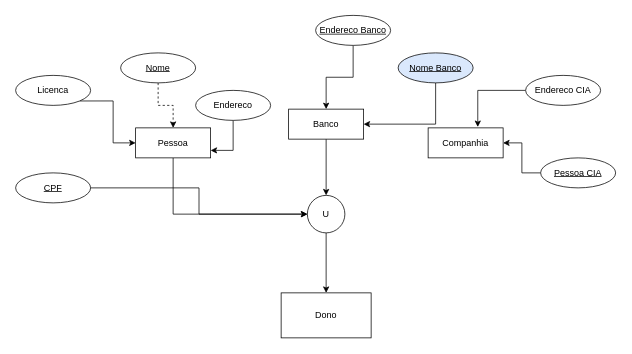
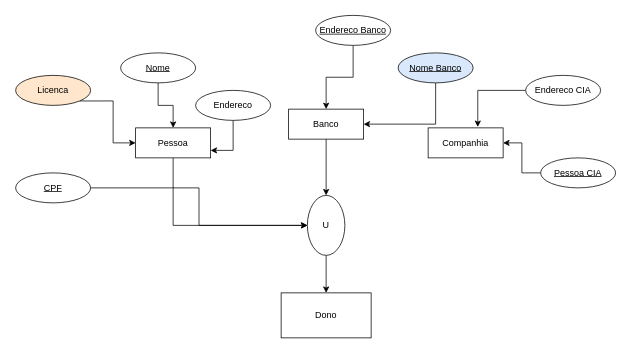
node "Licenca": fillcolor #ffffff -> #ffe6cc
edge "Nome" -> "Pessoa": style dashed -> solid
node "U": size 38x38 -> 38x60
